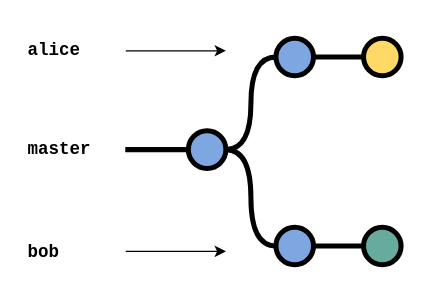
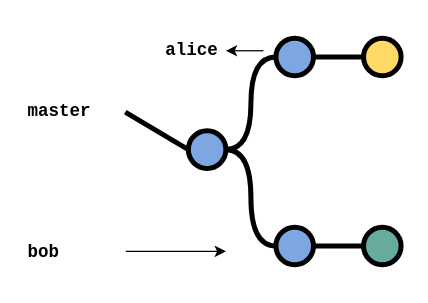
node "alice": moved (76, 51) -> (213, 51)
node "master": moved (76, 149) -> (76, 112)
